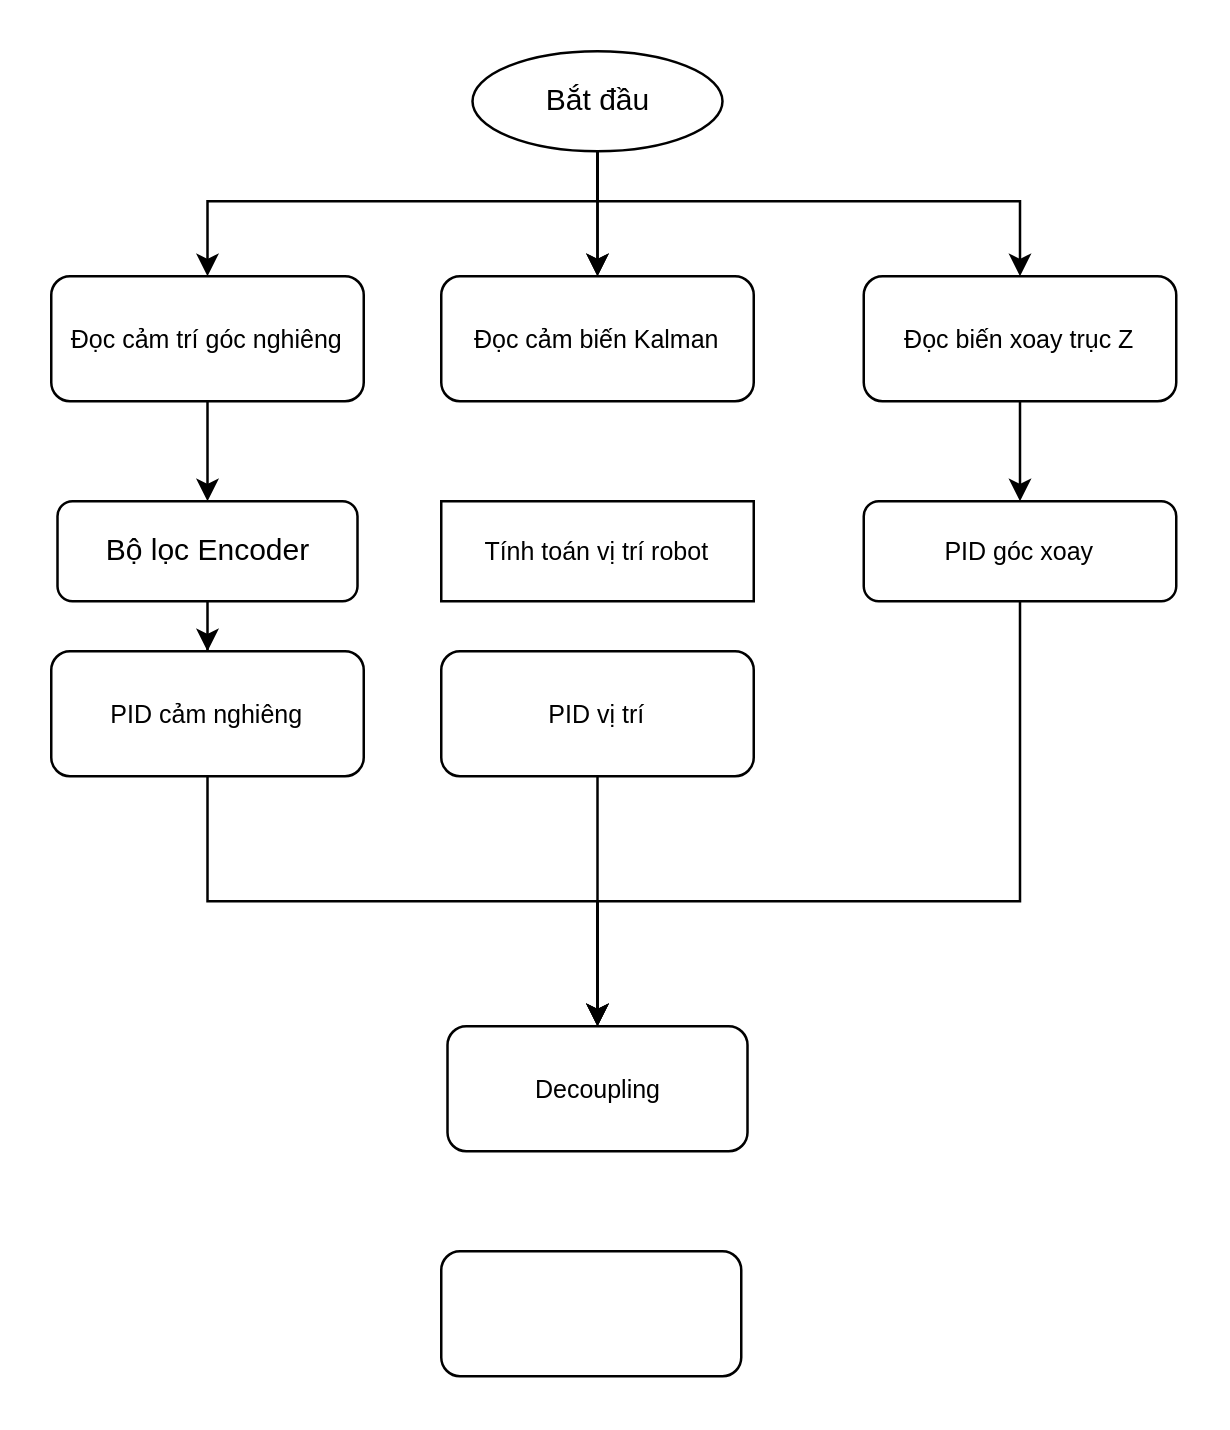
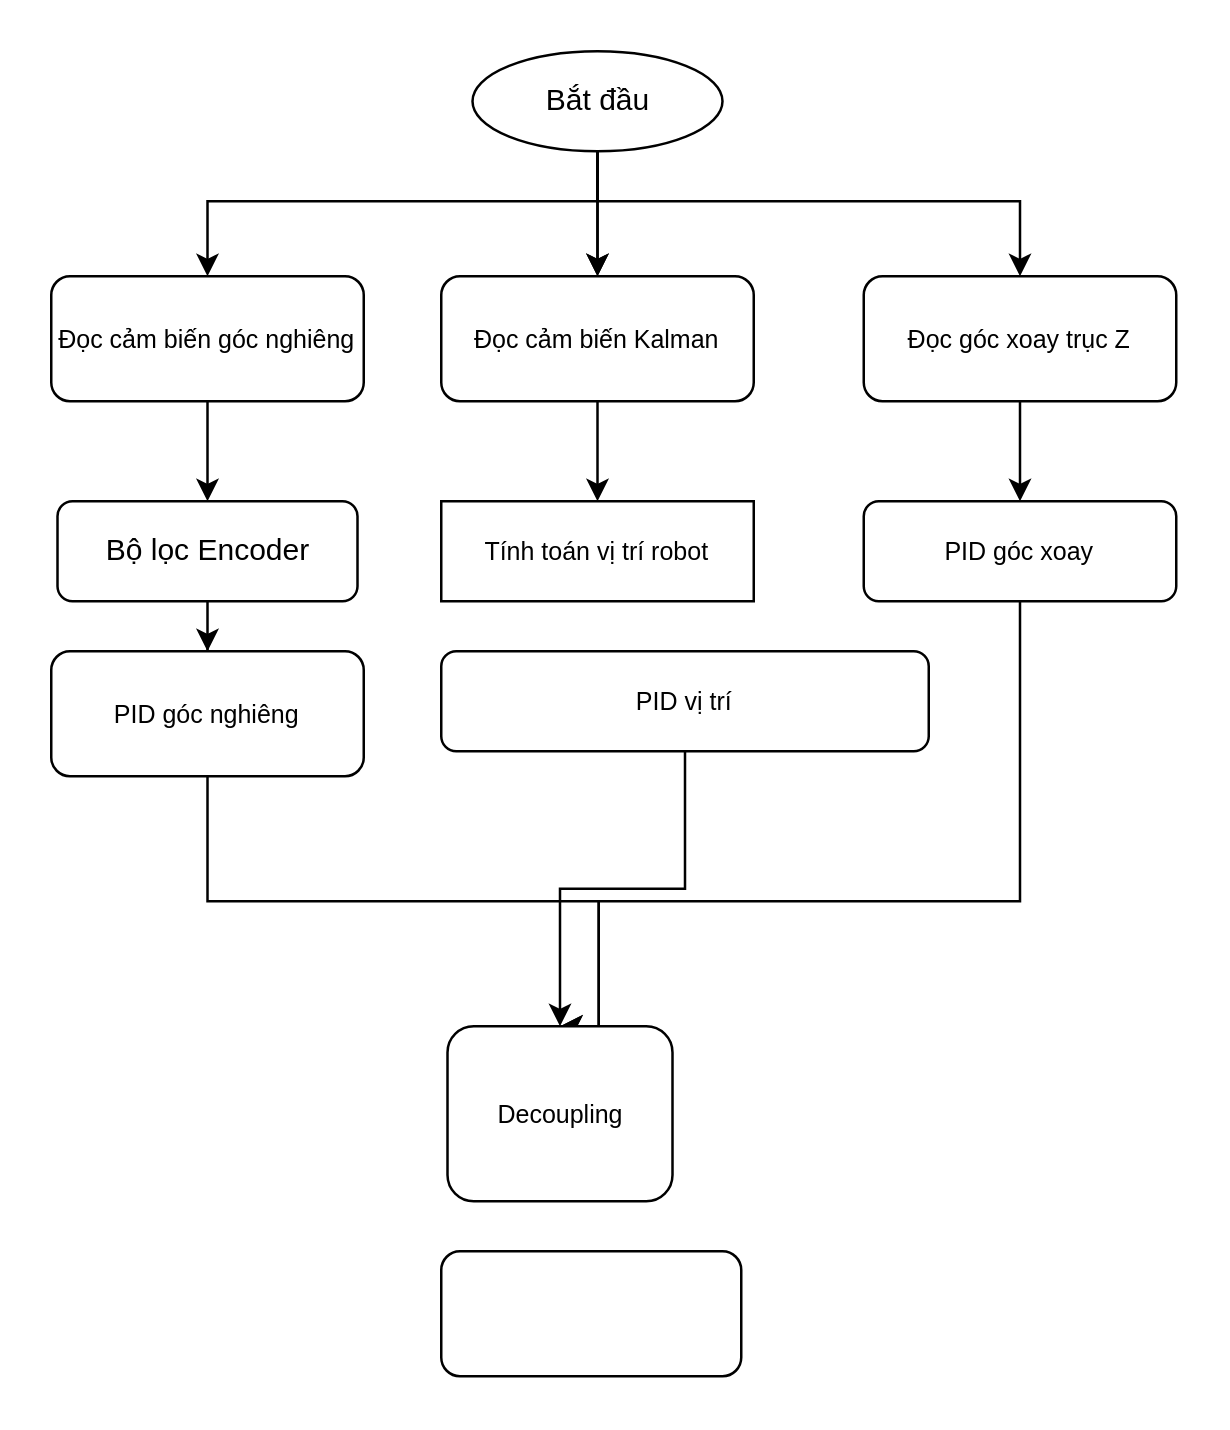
node "Đọc cảm trí góc nghiêng": label "Đọc cảm trí góc nghiêng" -> "Đọc cảm biến góc nghiêng"
node "Đọc biến xoay trục Z": label "Đọc biến xoay trục Z" -> "Đọc góc xoay trục Z"
edge "Đọc cảm biến Kalman" -> "Tính toán vị trí robot": added
node "PID cảm nghiêng": label "PID cảm nghiêng" -> "PID góc nghiêng"
node "PID vị trí": size 313x125 -> 488x100
node "Decoupling": size 300x125 -> 225x175
